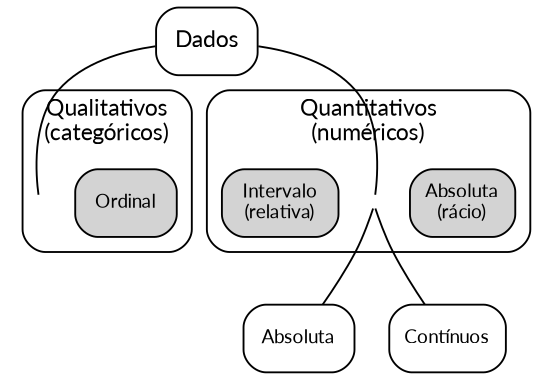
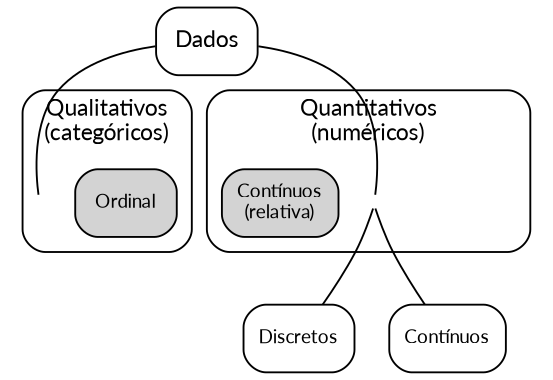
node "Intervalo (relativa)": label "Intervalo (relativa)" -> "Contínuos (relativa)"
node "Absoluta (rácio)": removed
node "Absoluta": label "Absoluta" -> "Discretos"
